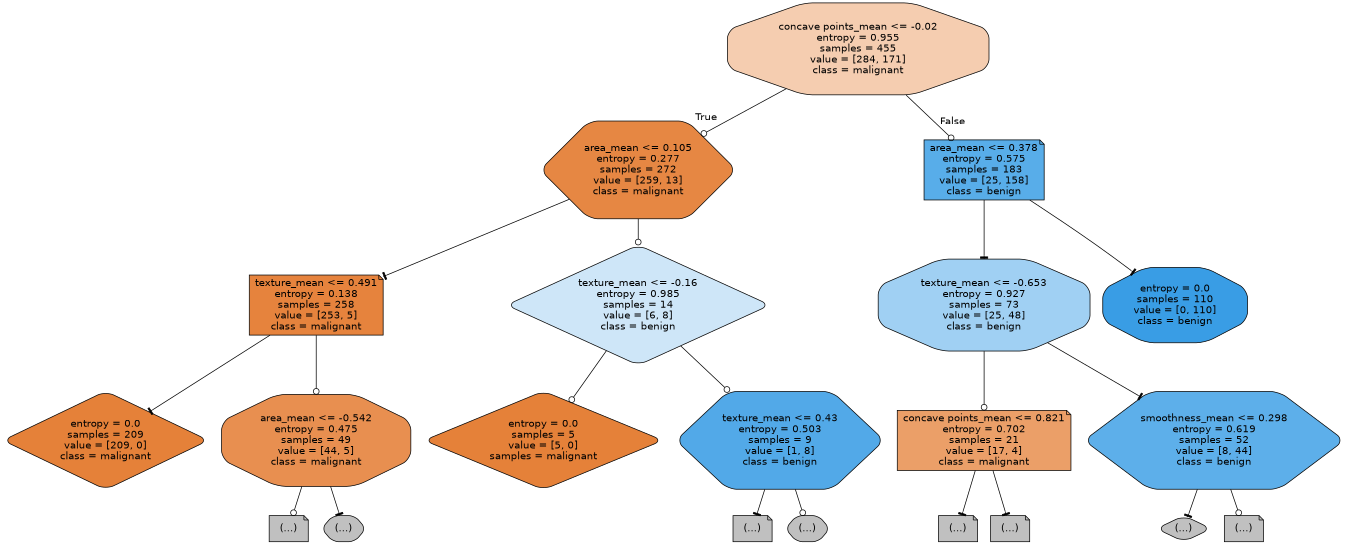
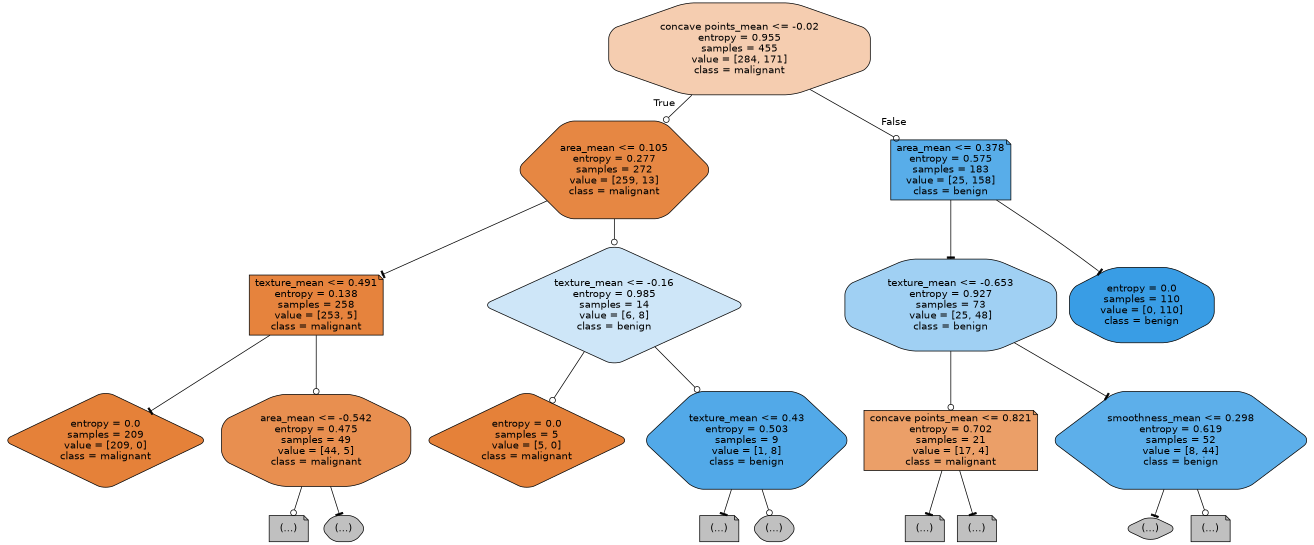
node "entropy = 0.0 samples = 5 value = [5, 0] samples = malignant": label "entropy = 0.0 samples = 5 value = [5, 0] samples = malignant" -> "entropy = 0.0 samples = 5 value = [5, 0] class = malignant"
